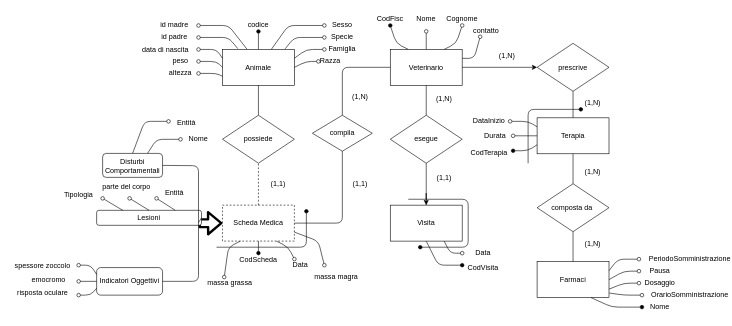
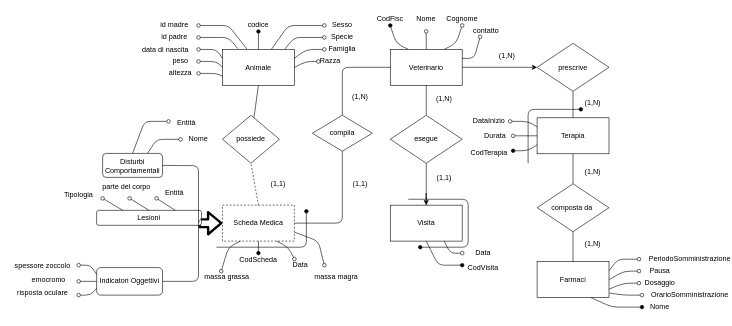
node "possiede": size 72x48 -> 57x48
node "massa grassa": moved (230, 284) -> (227, 278)
